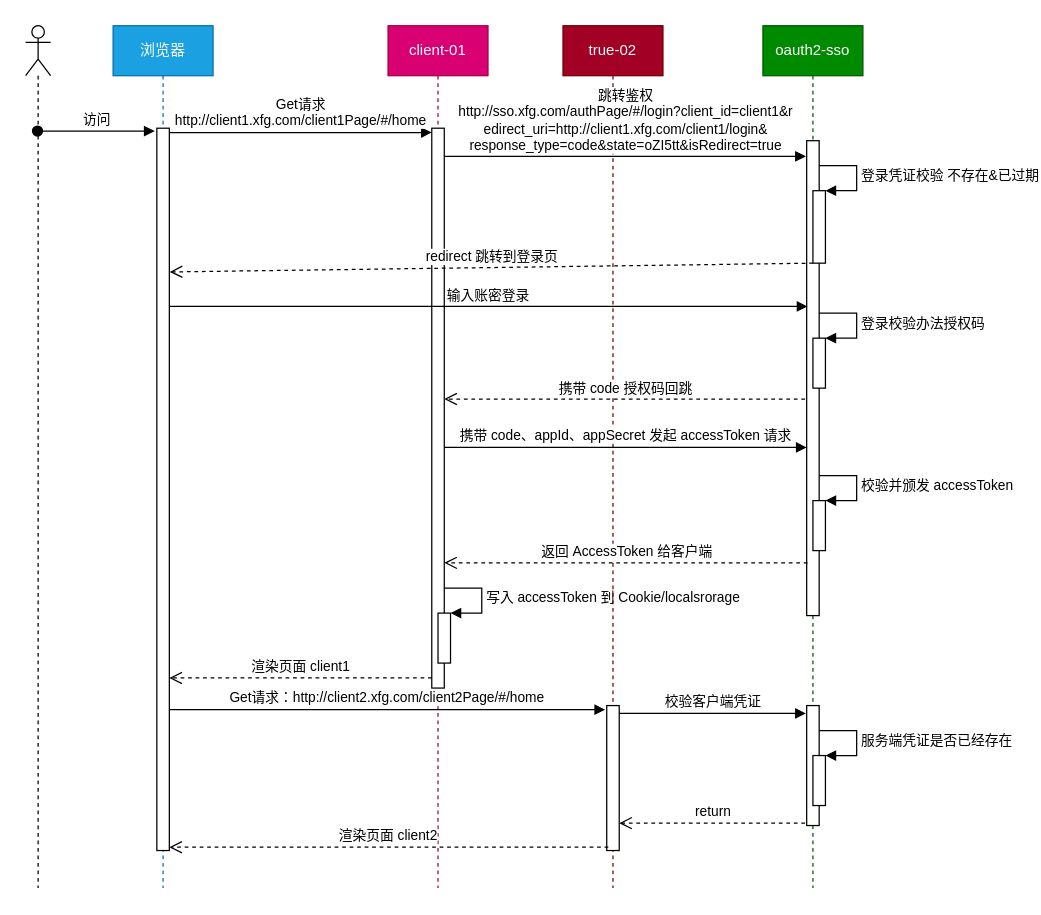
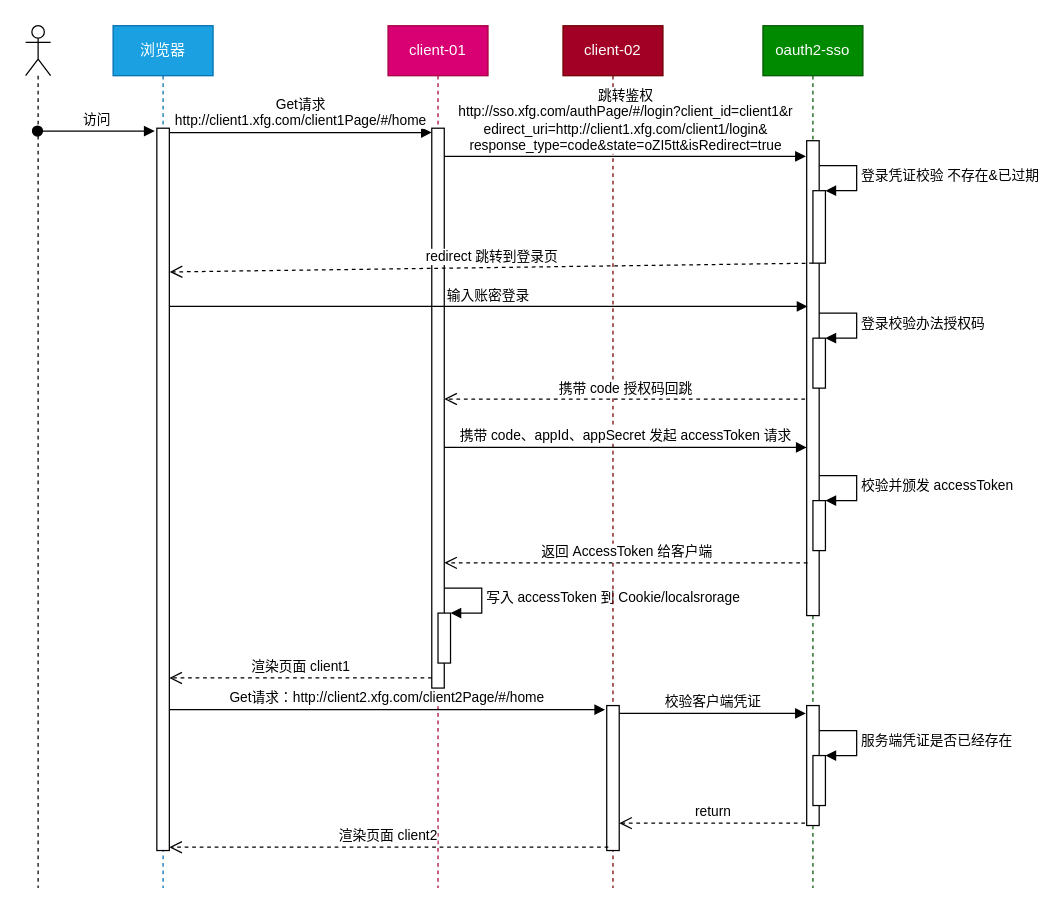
node "true-02": label "true-02" -> "client-02"
